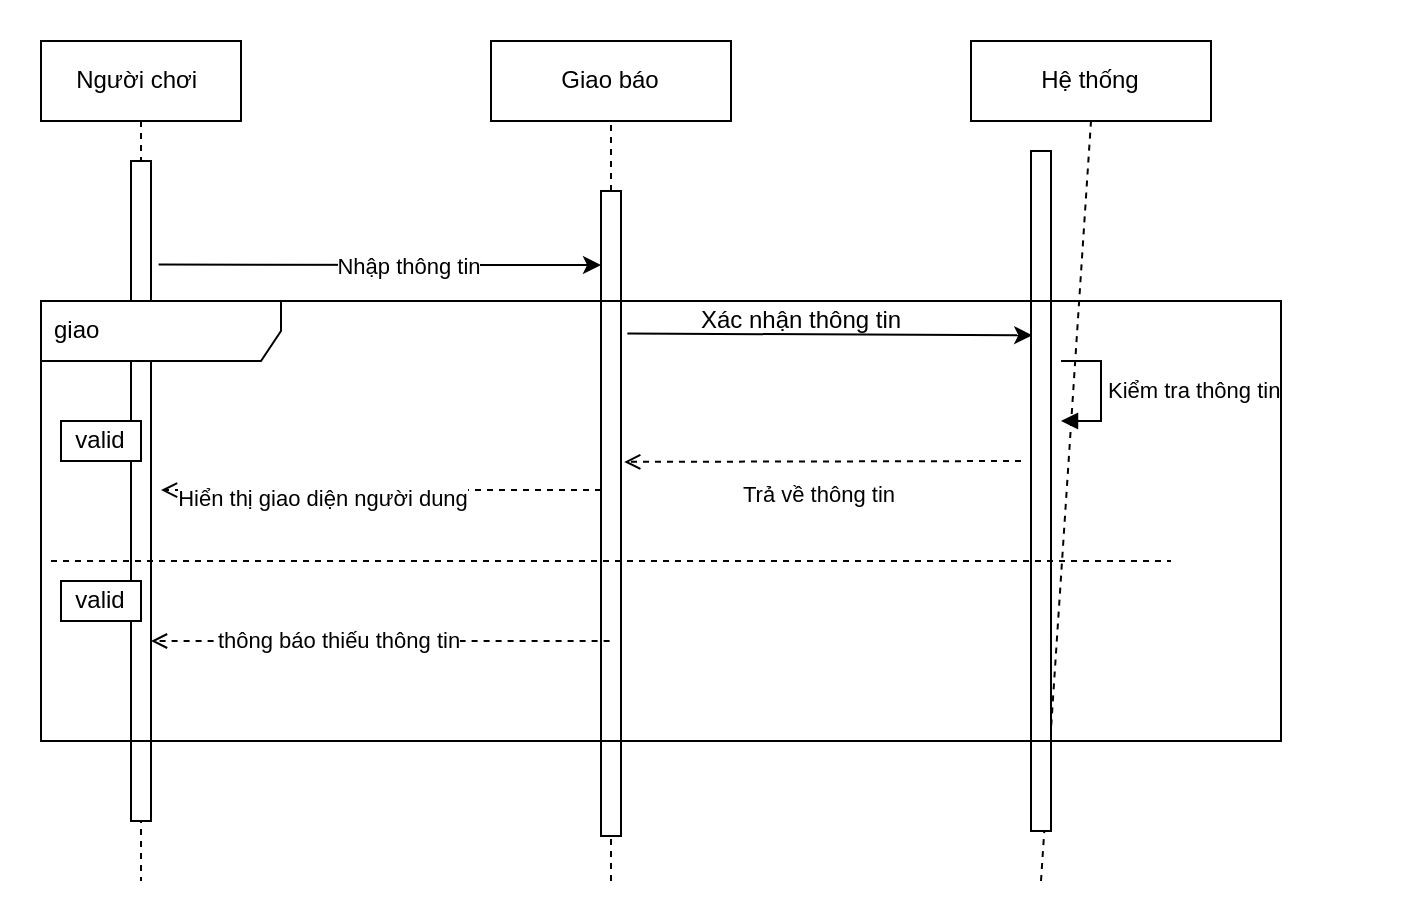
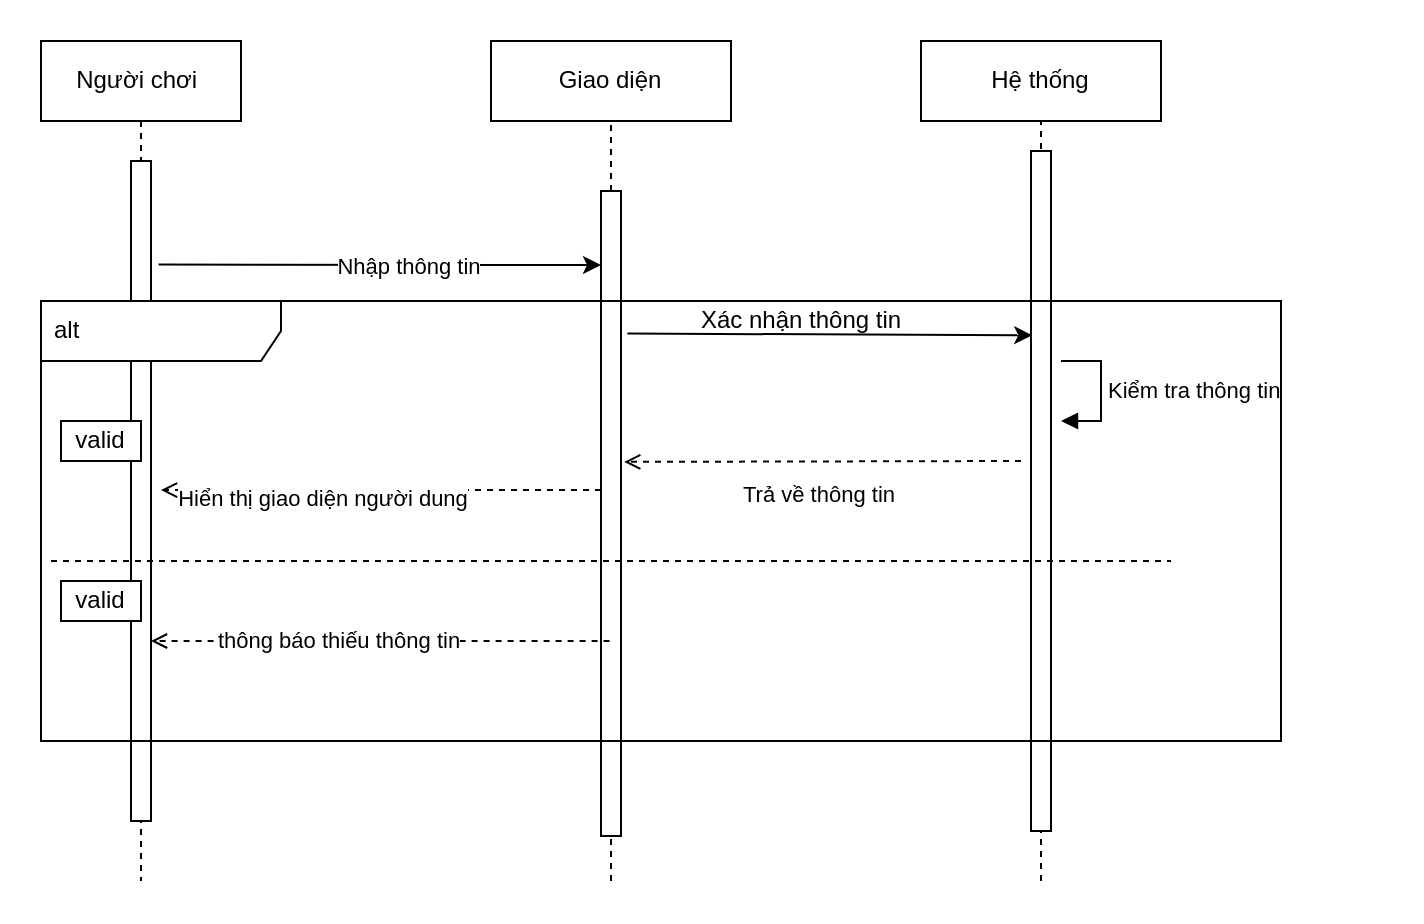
node "Giao báo": label "Giao báo" -> "Giao diện"
node "Hệ thống": moved (1091, 81) -> (1041, 81)
node "giao": label "giao" -> "alt"
